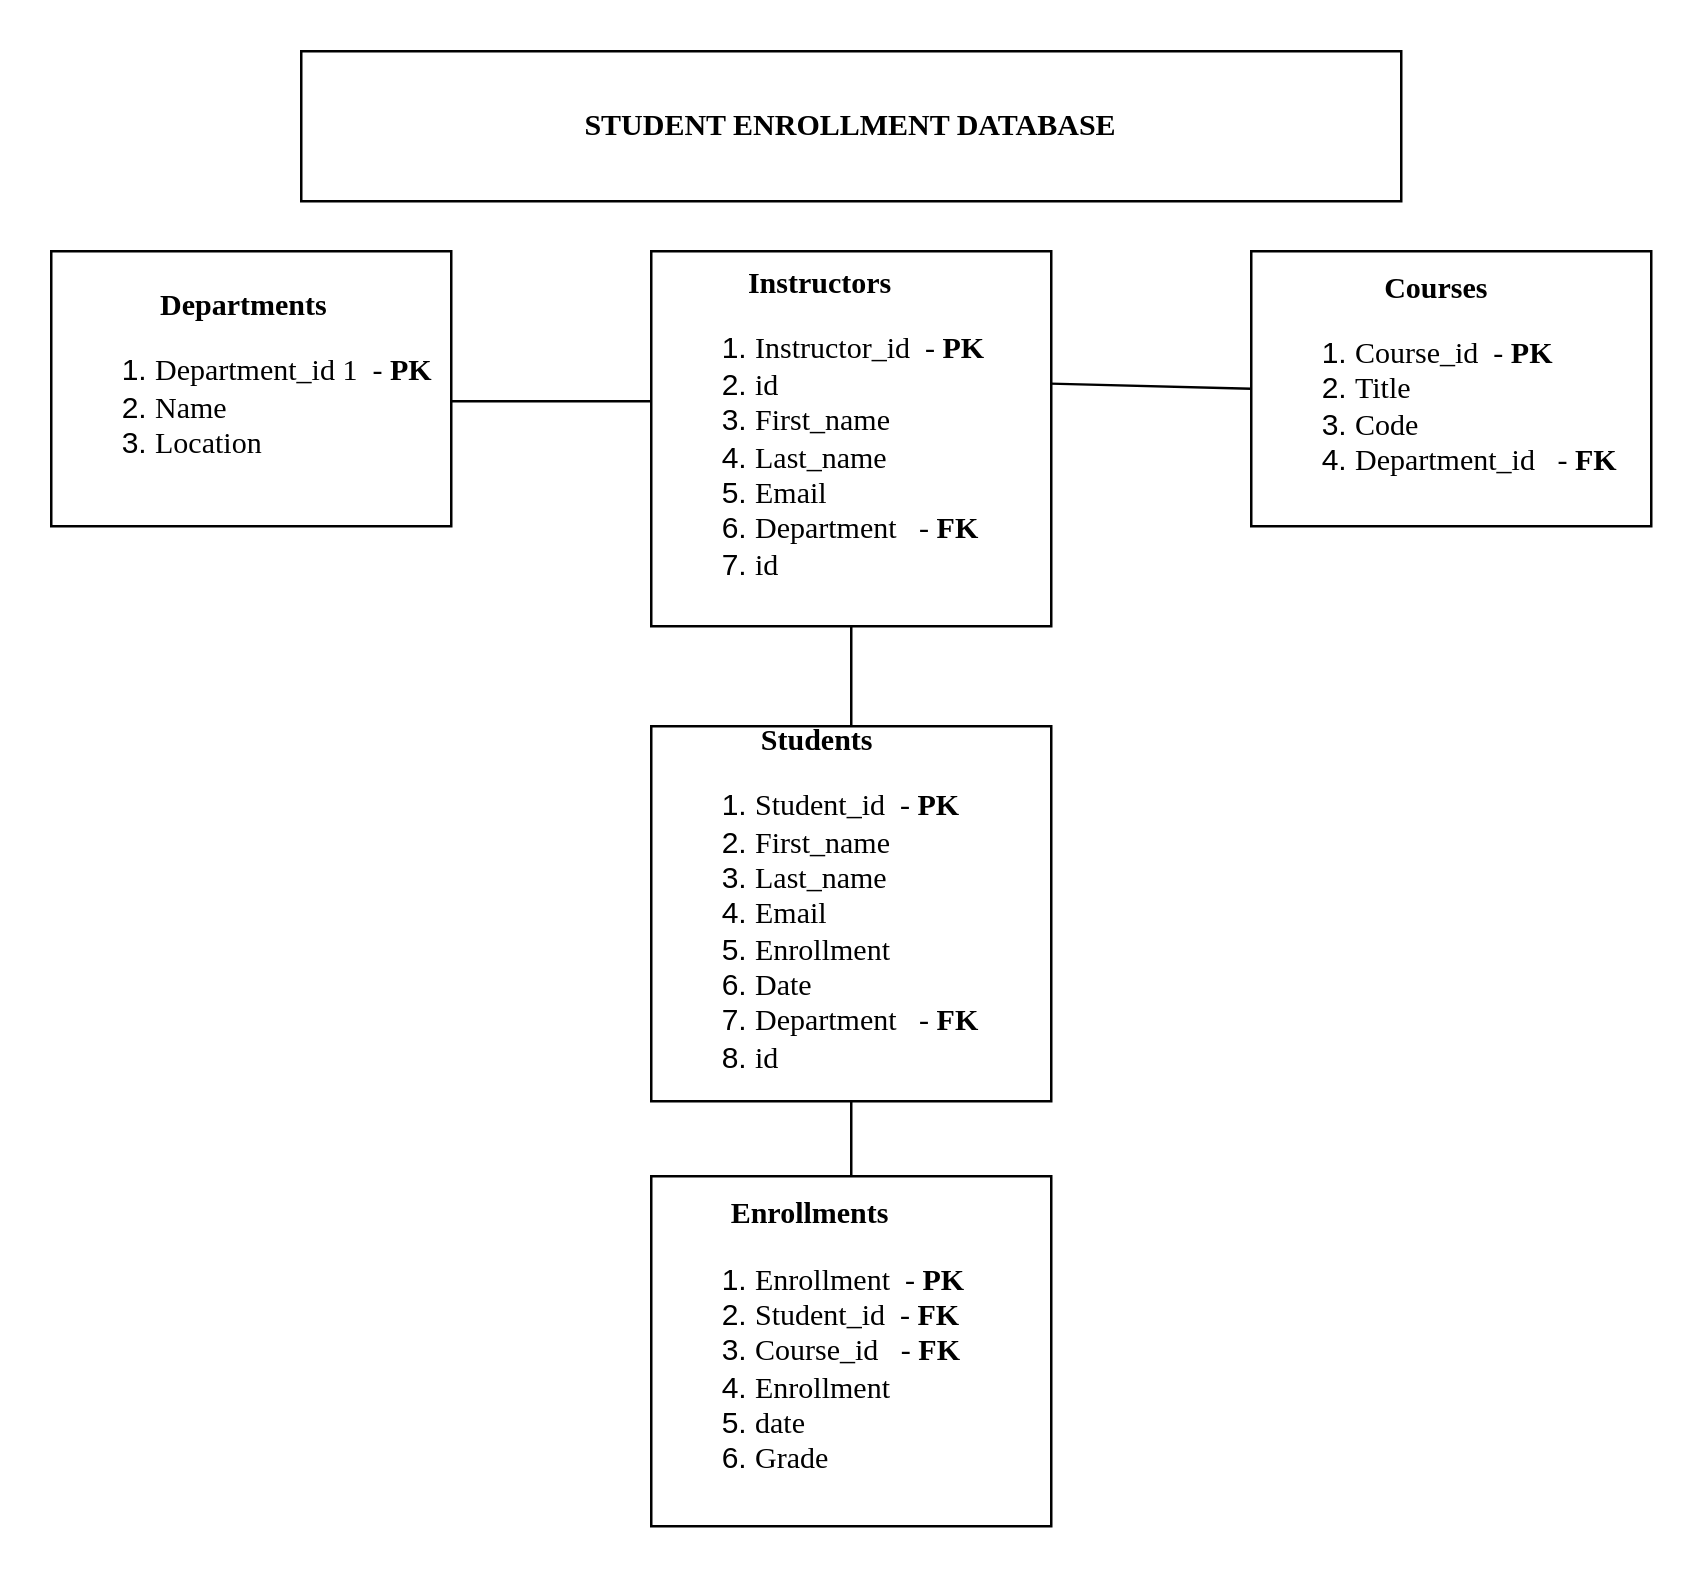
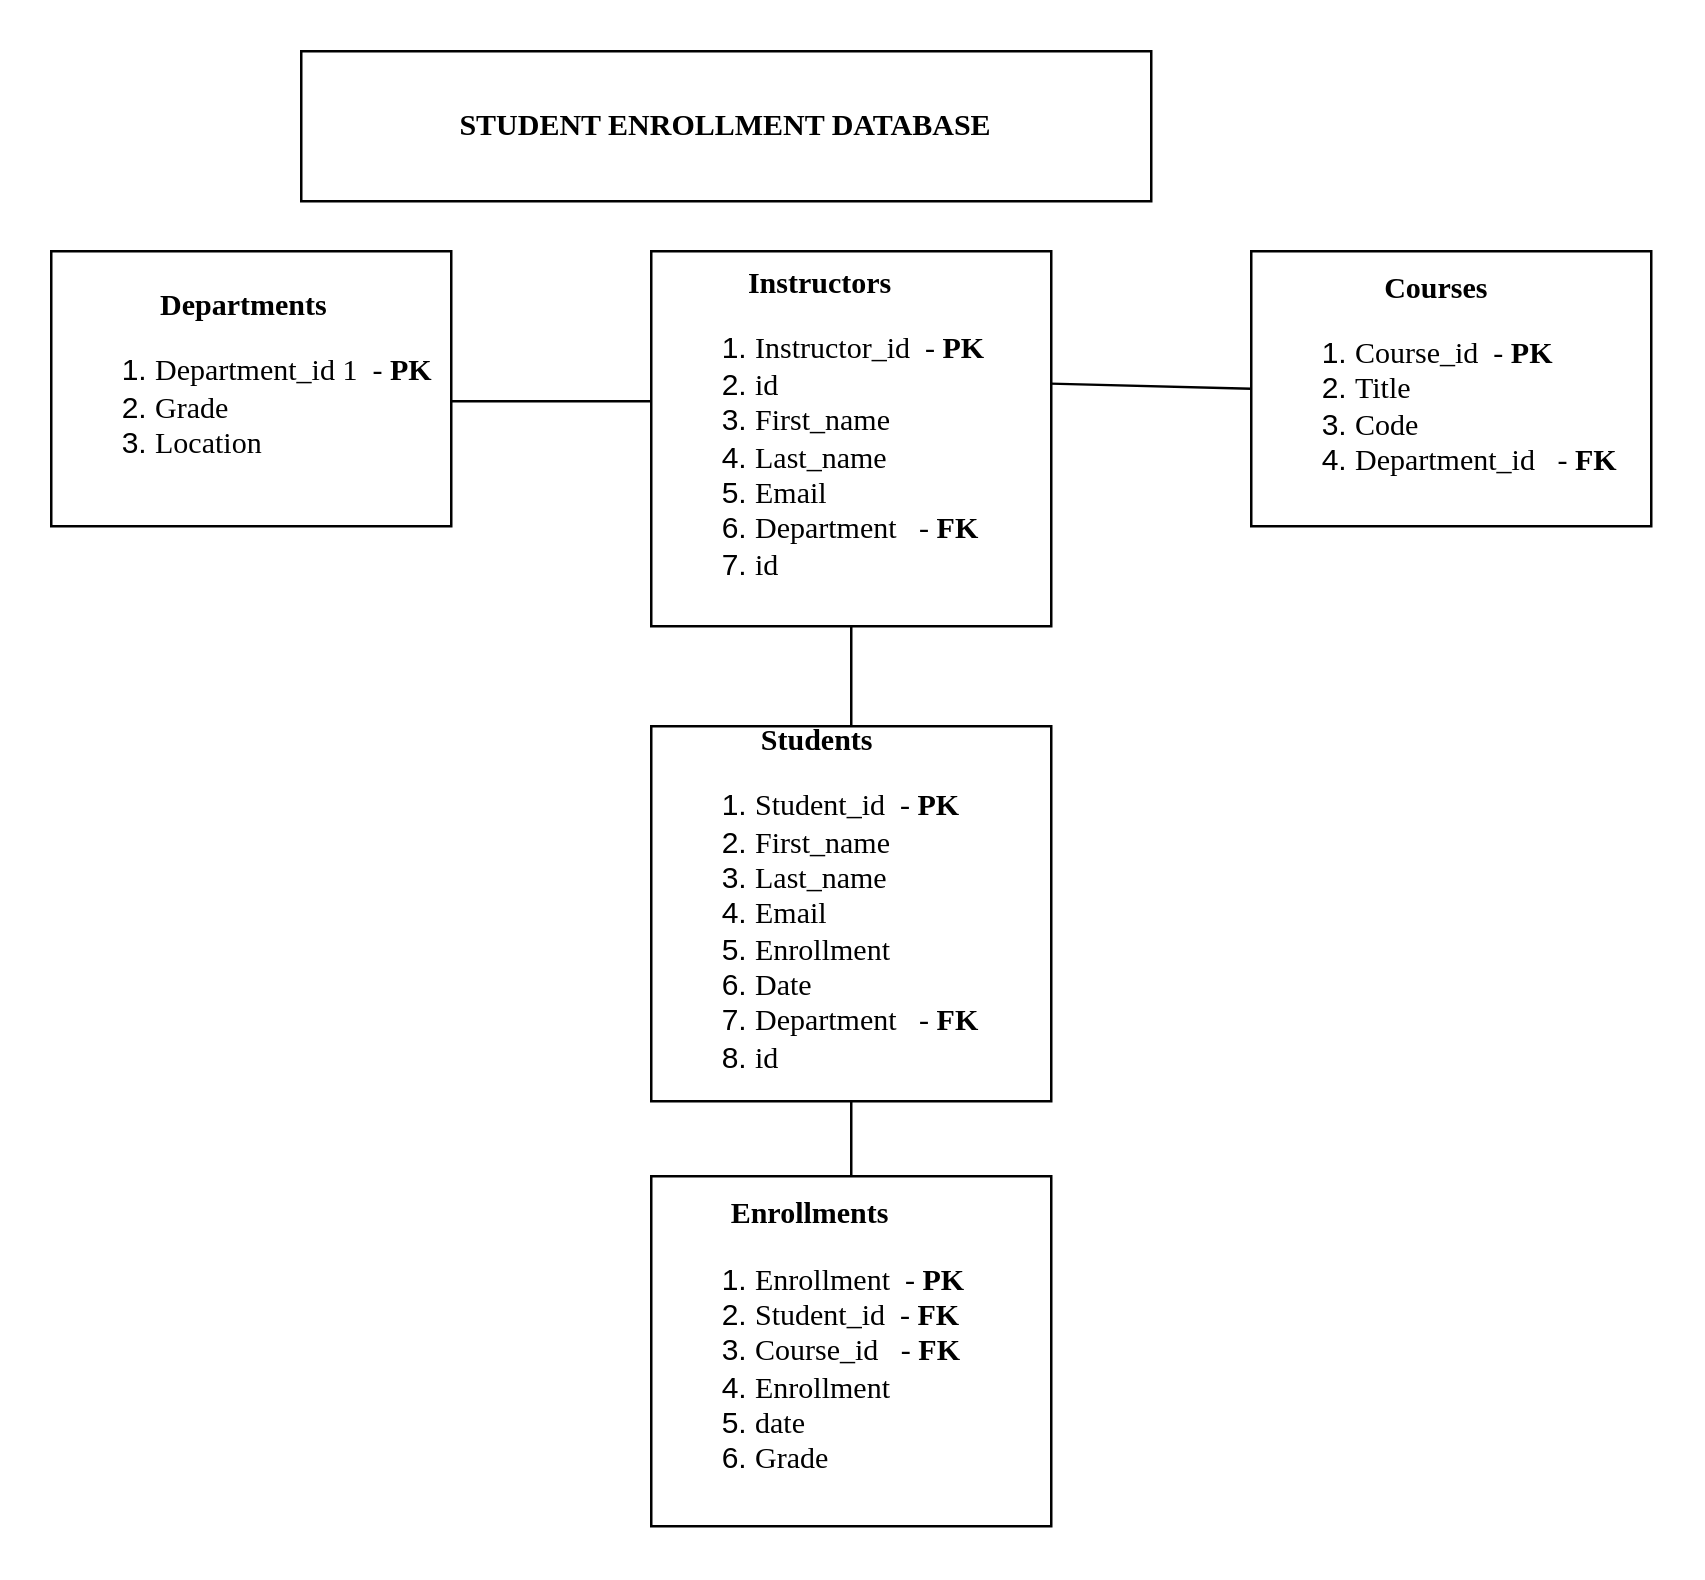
node "STUDENT ENROLLMENT DATABASE": size 1100x150 -> 850x150
node "Departments Department_id 1 - PK Name Location": label "Departments Department_id 1 - PK Name Location" -> "Departments Department_id 1 - PK Grade Location"
